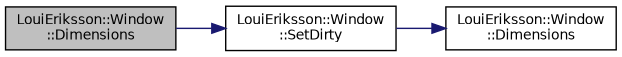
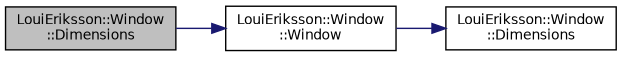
node "LouiEriksson::Window ::SetDirty": label "LouiEriksson::Window ::SetDirty" -> "LouiEriksson::Window ::Window"
